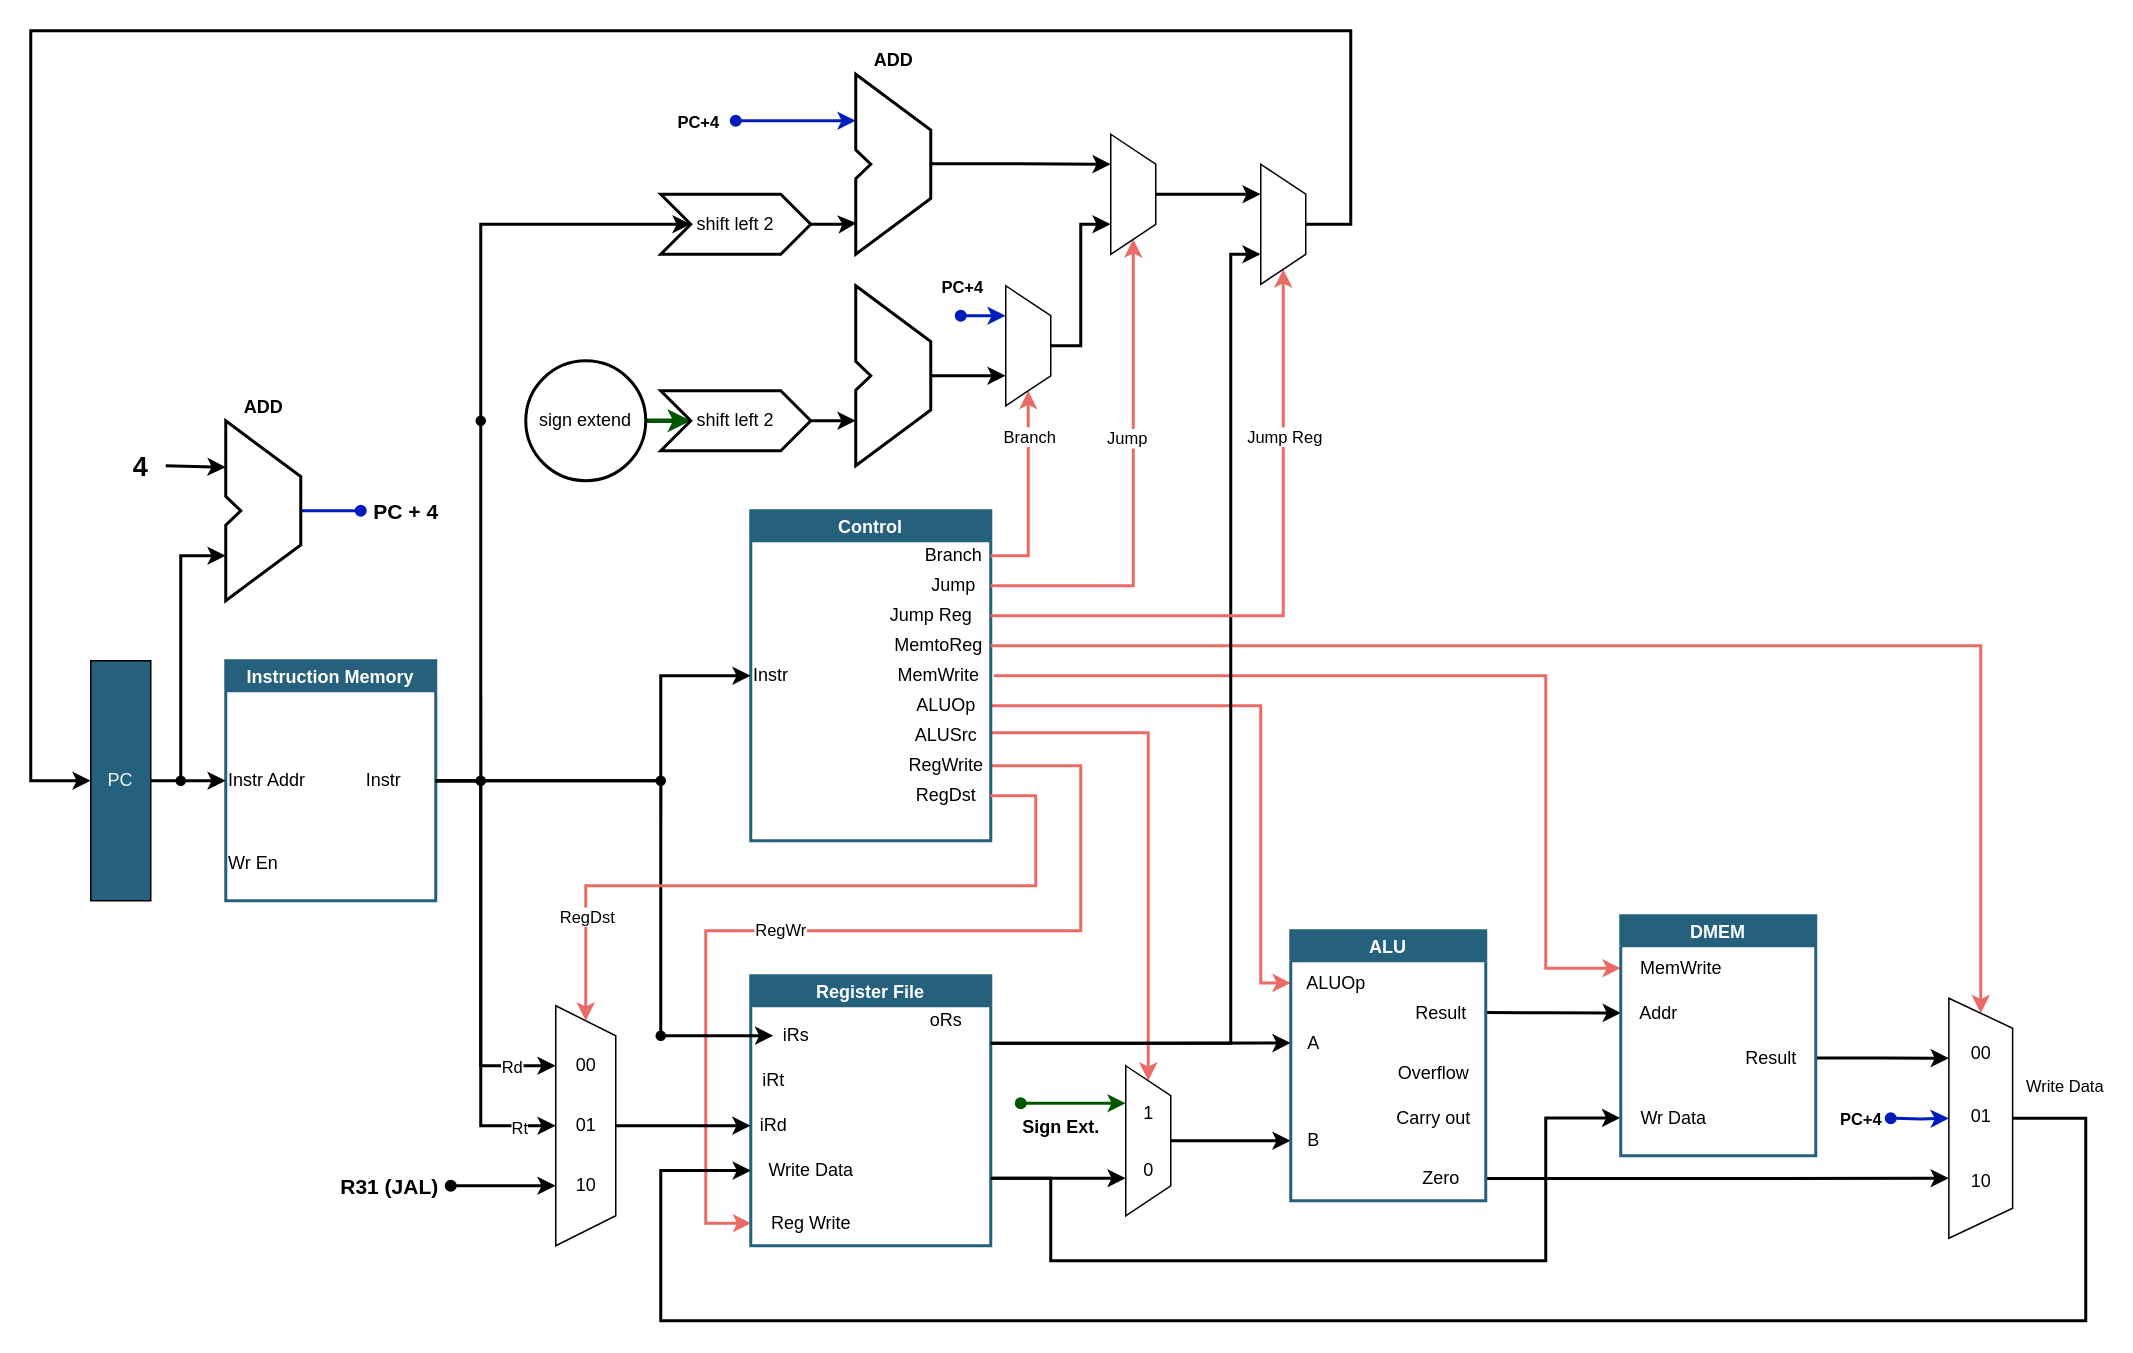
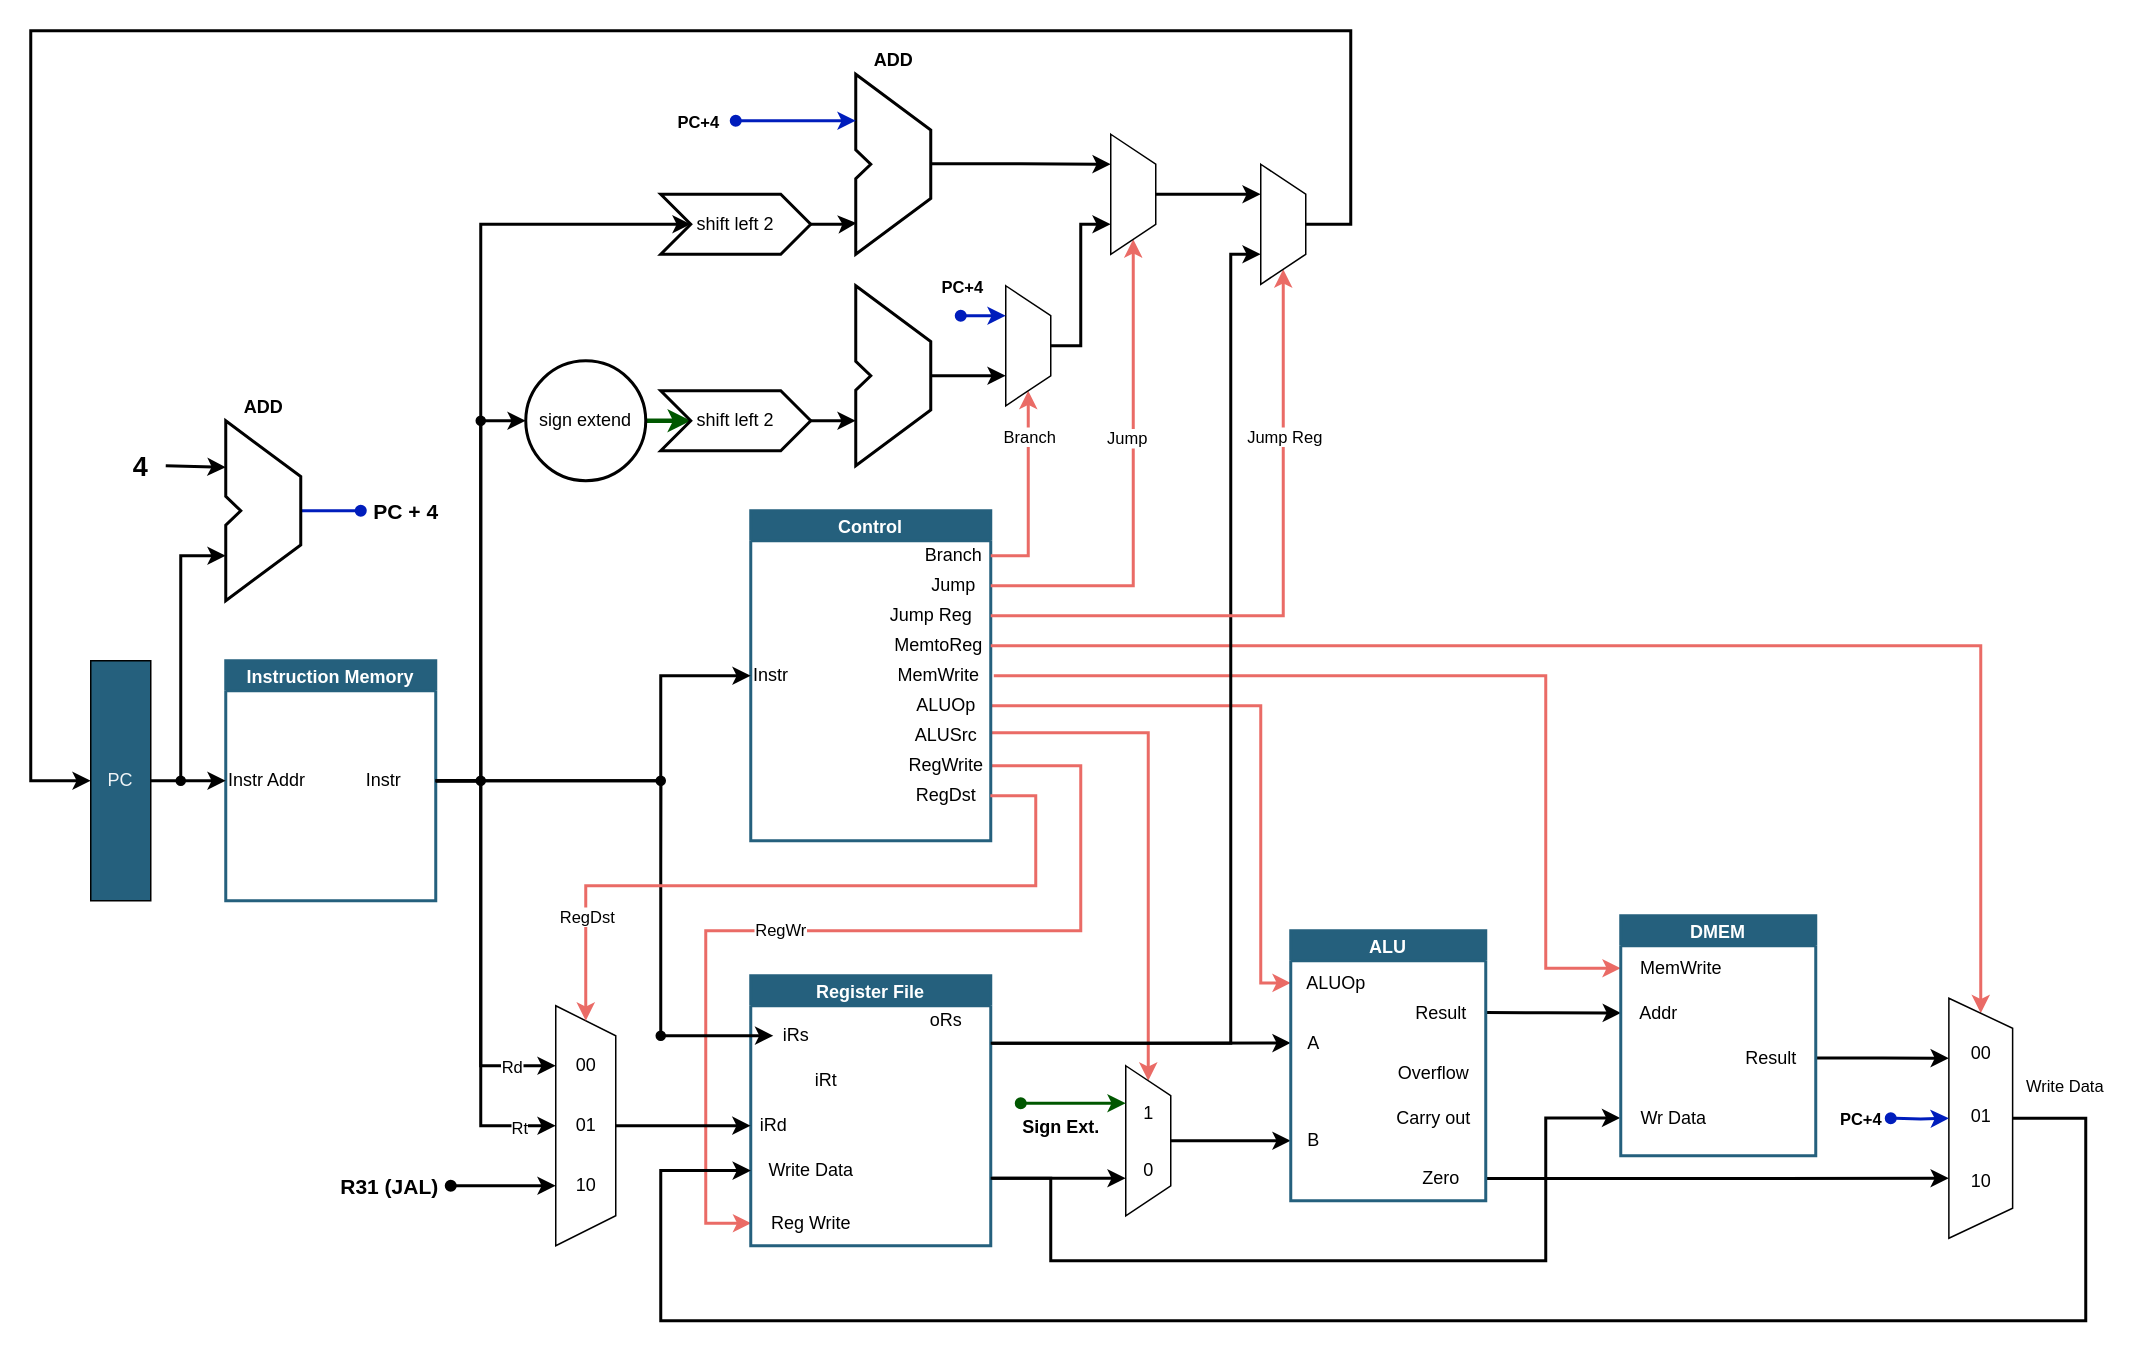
edge "Instruction Memory" -> "sign extend": added
node "Wr En": removed
node "iRt": moved (773, 1081) -> (826, 1081)
